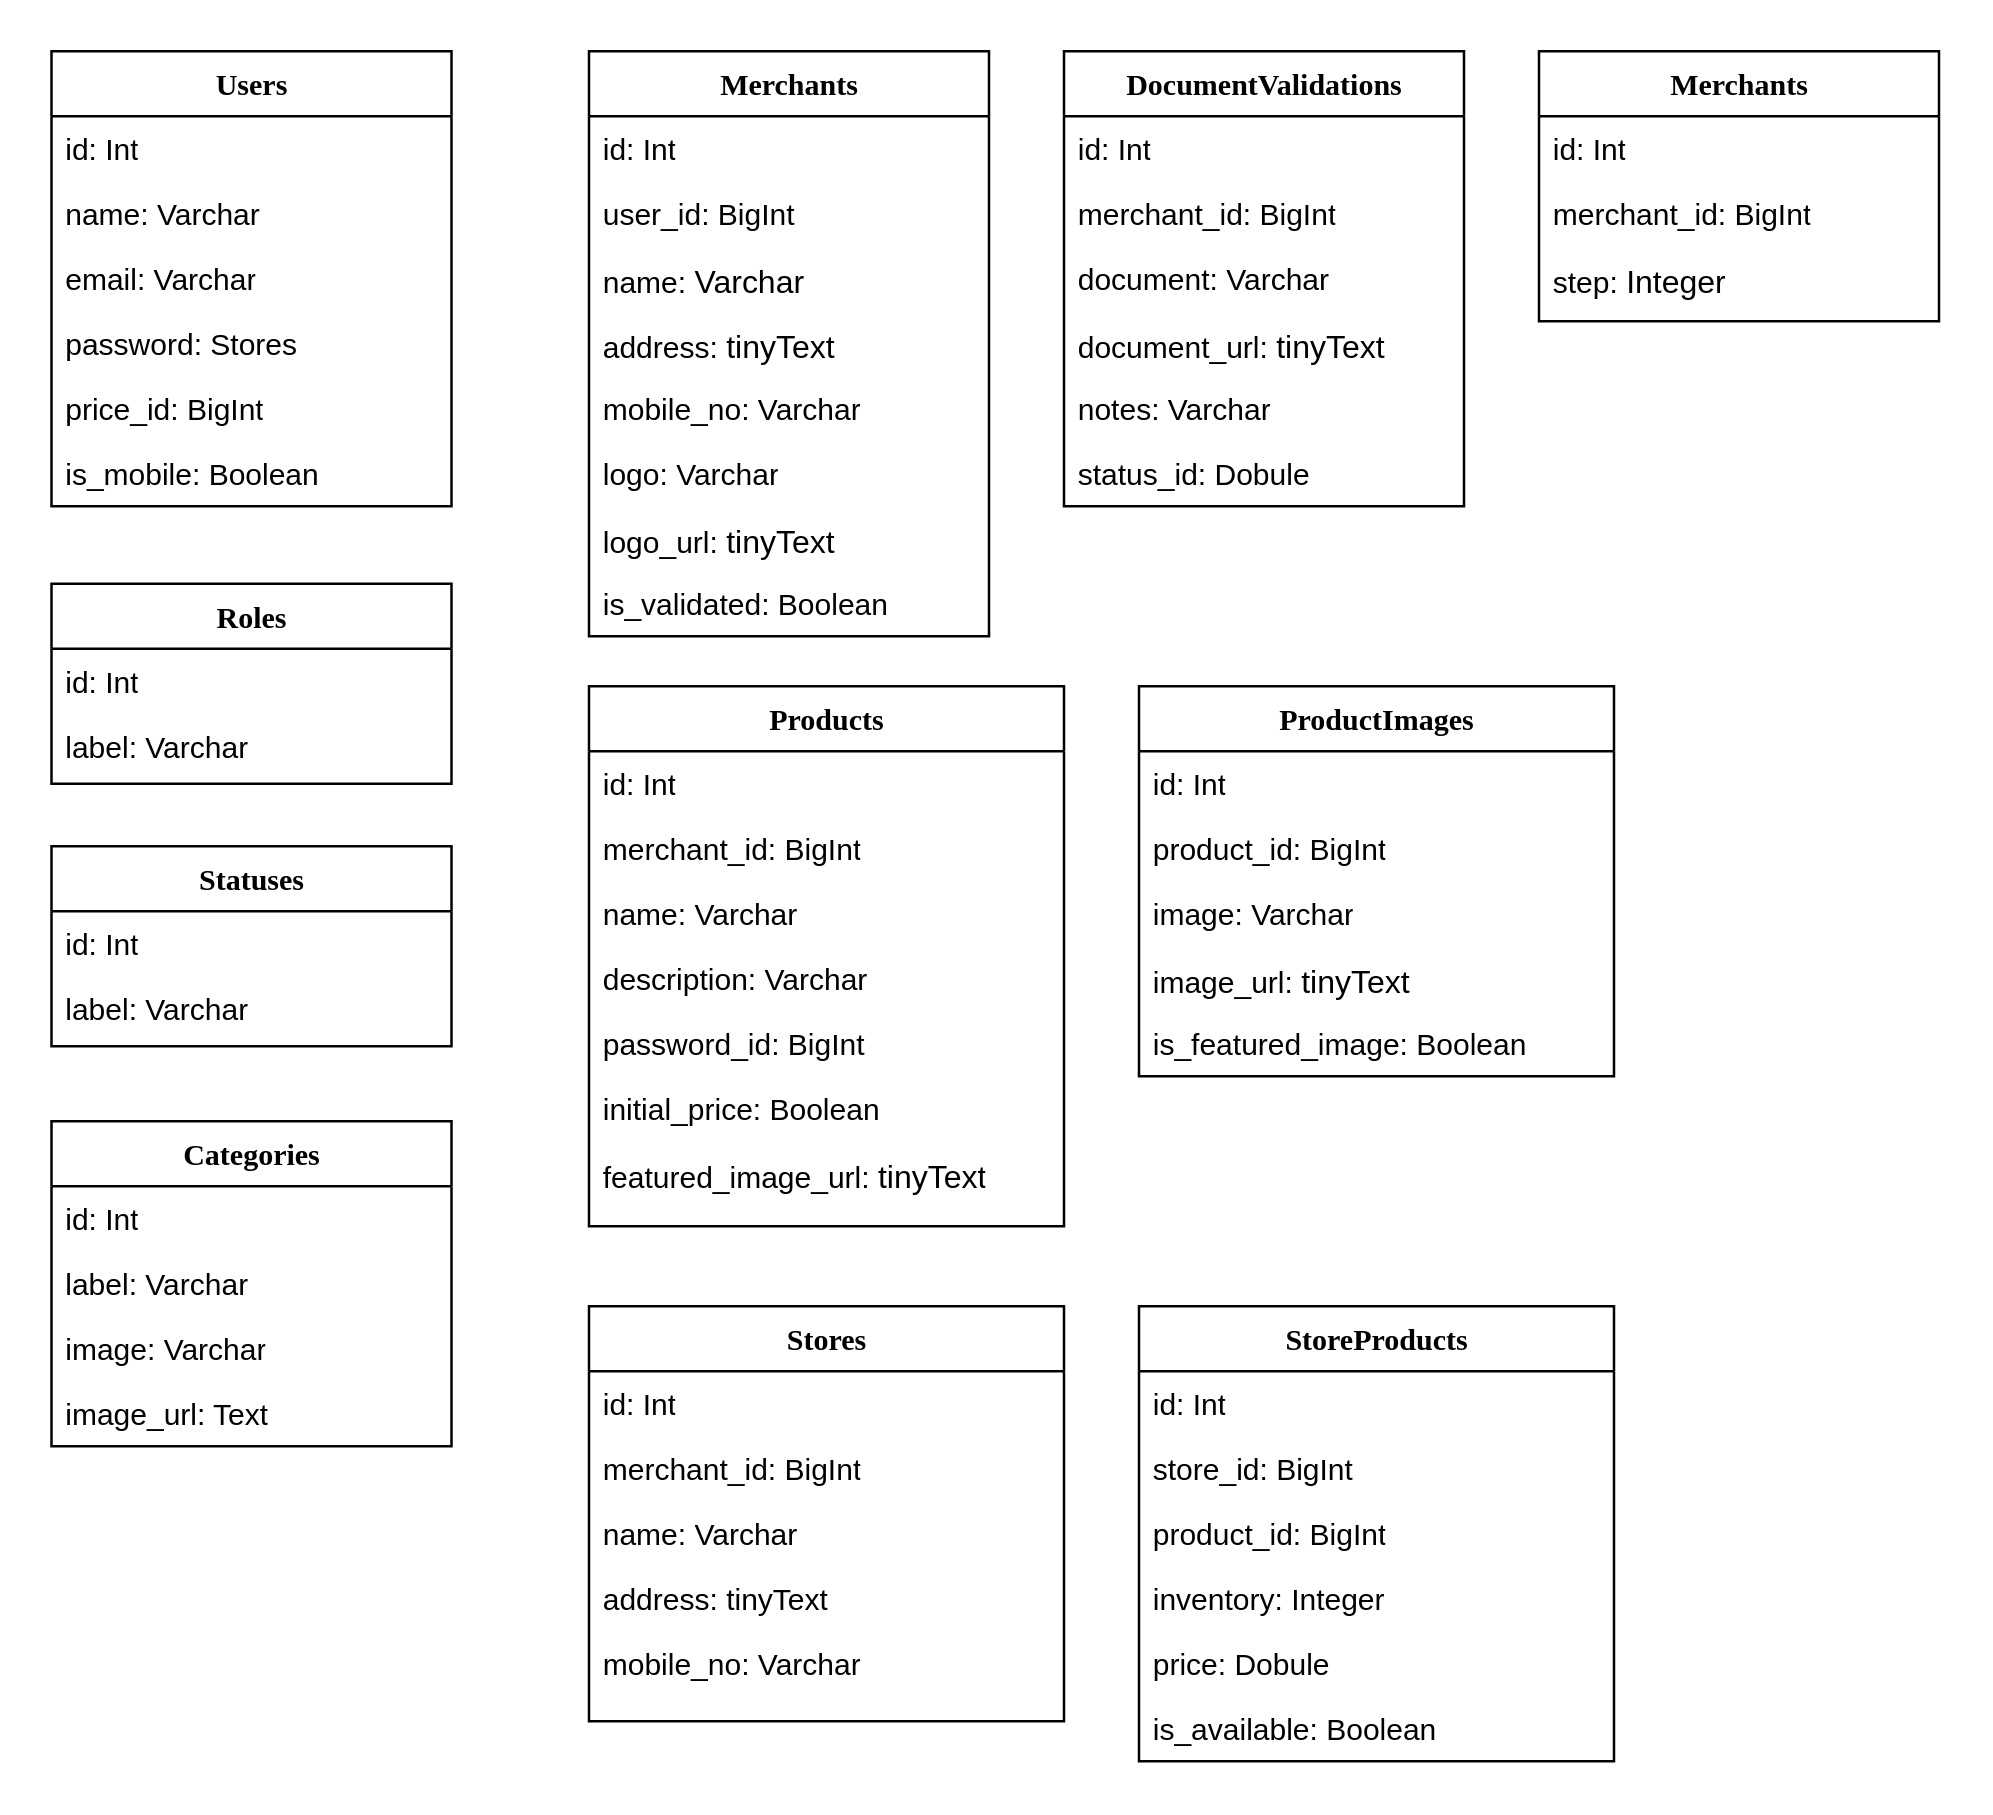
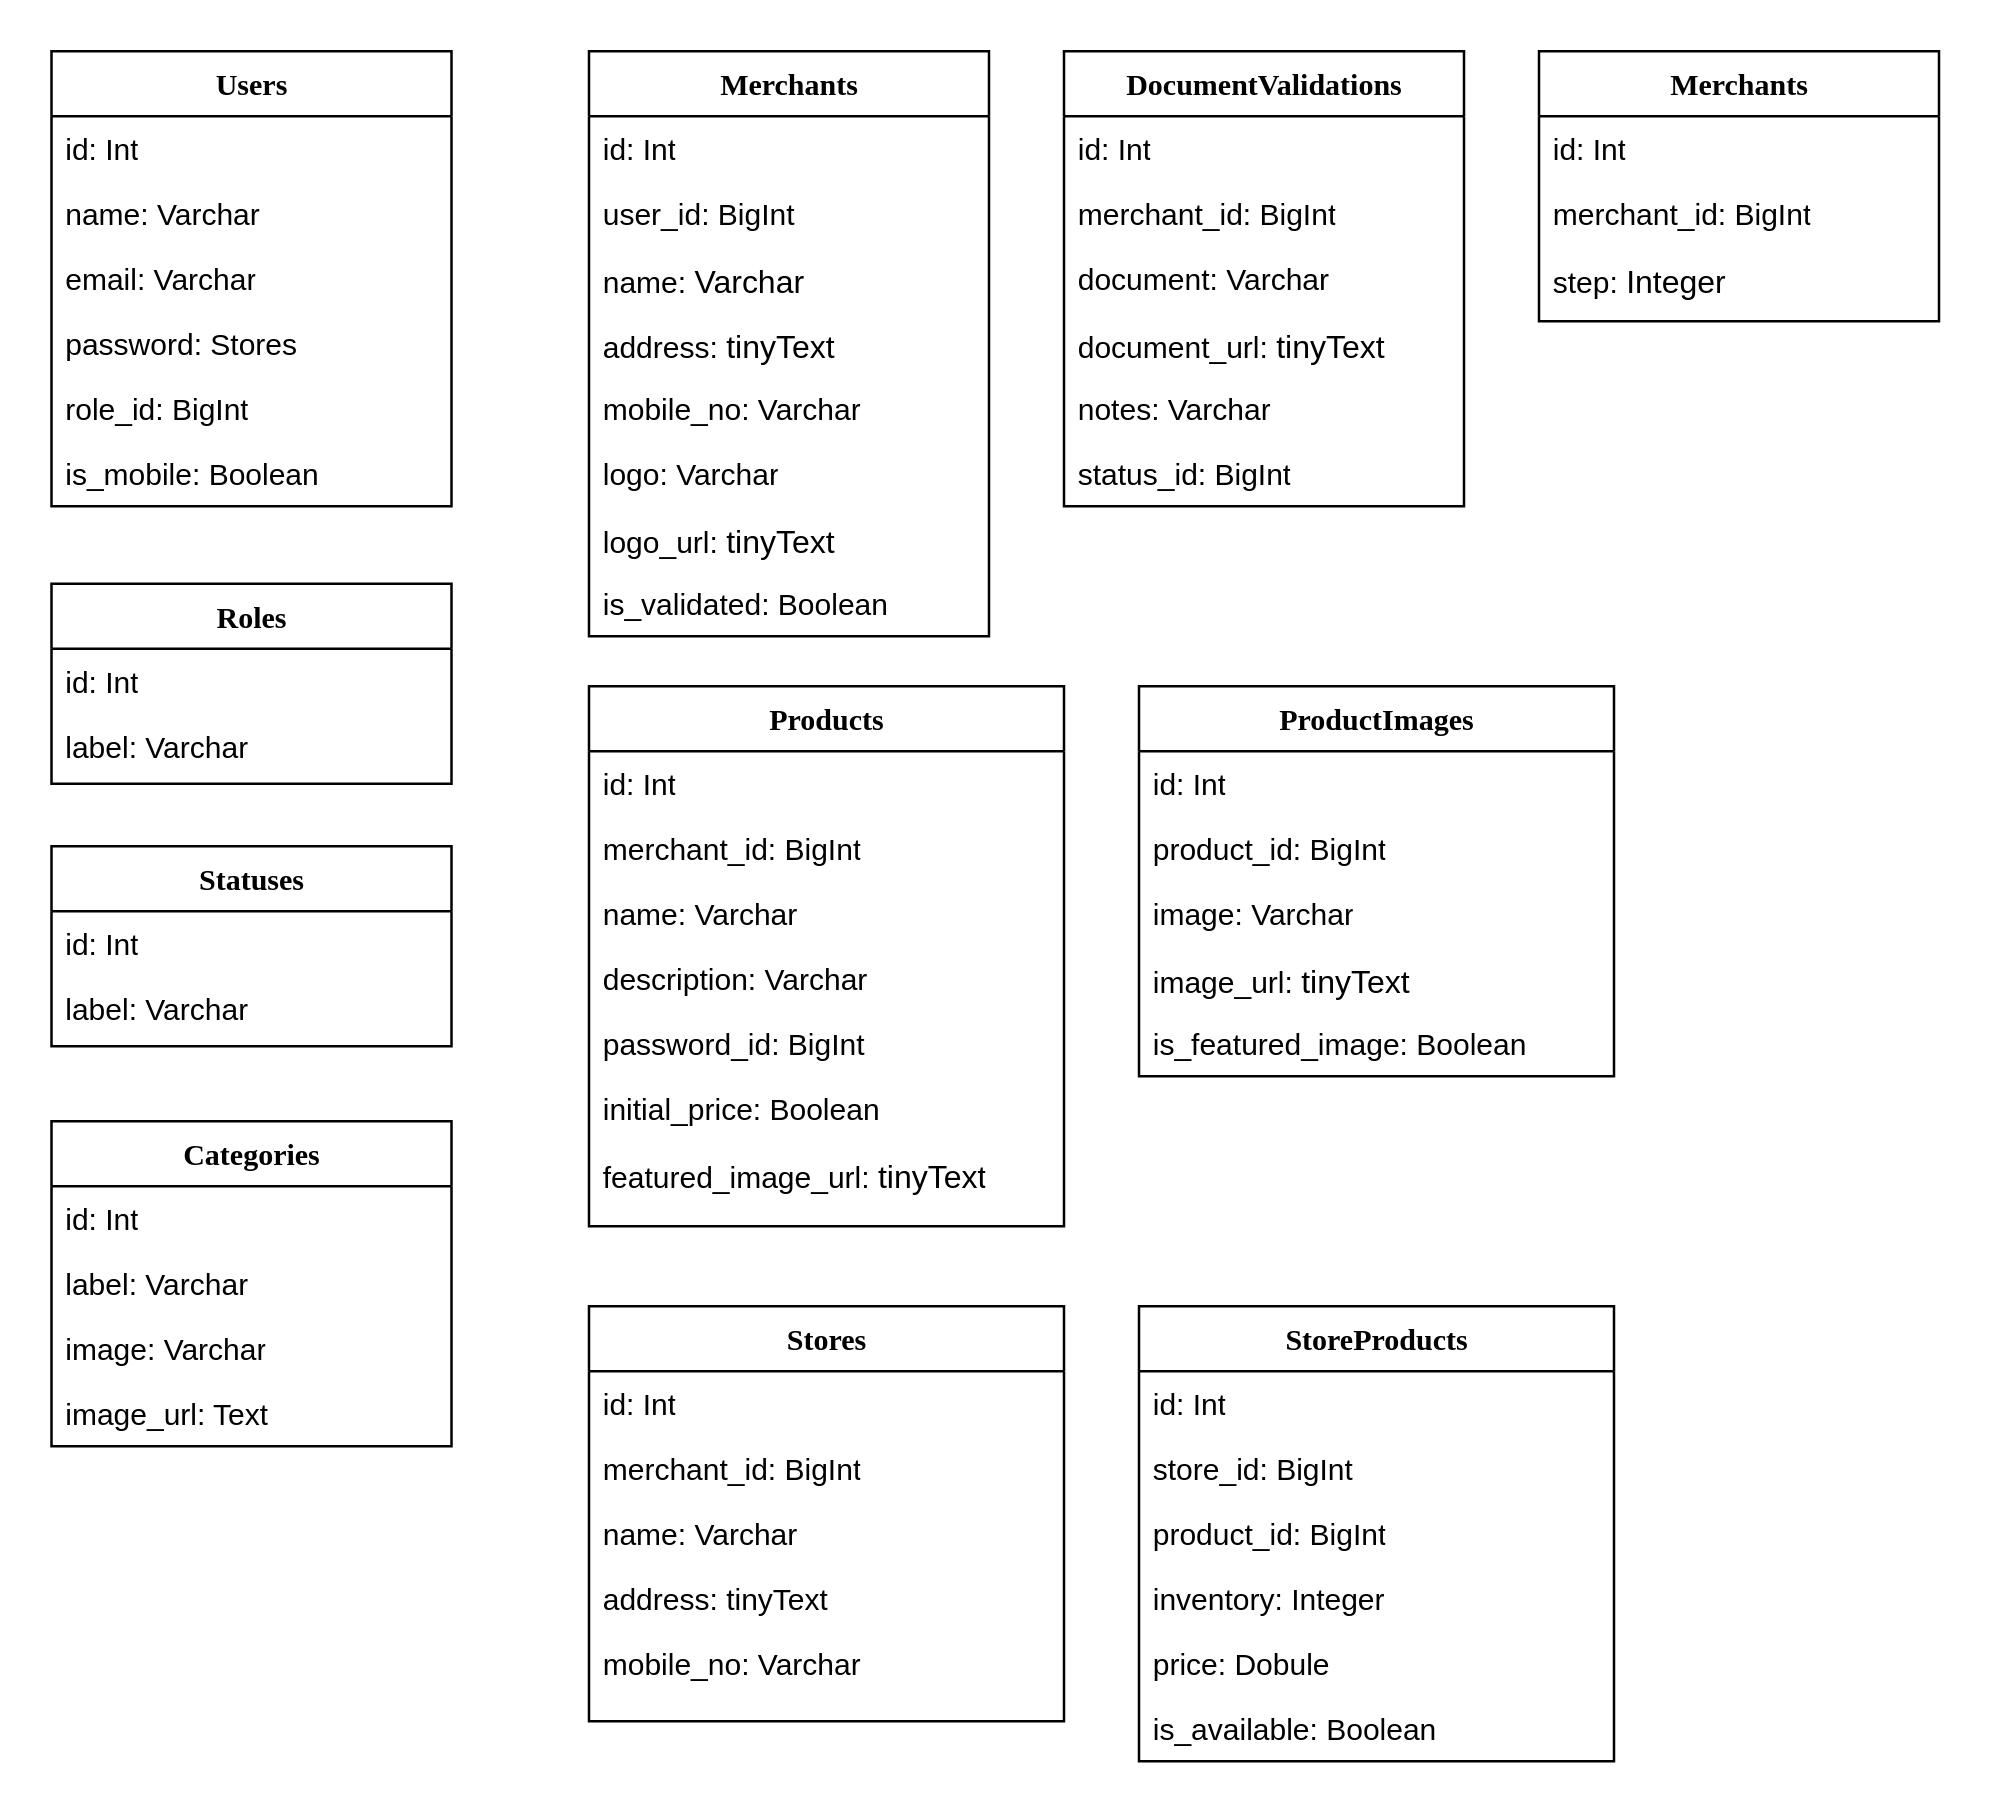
node "price_id: BigInt": label "price_id: BigInt" -> "role_id: BigInt"
node "status_id: Dobule": label "status_id: Dobule" -> "status_id: BigInt"
